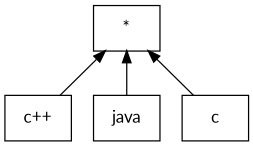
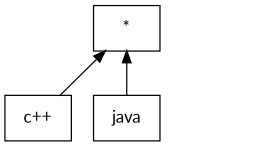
node "c": removed
